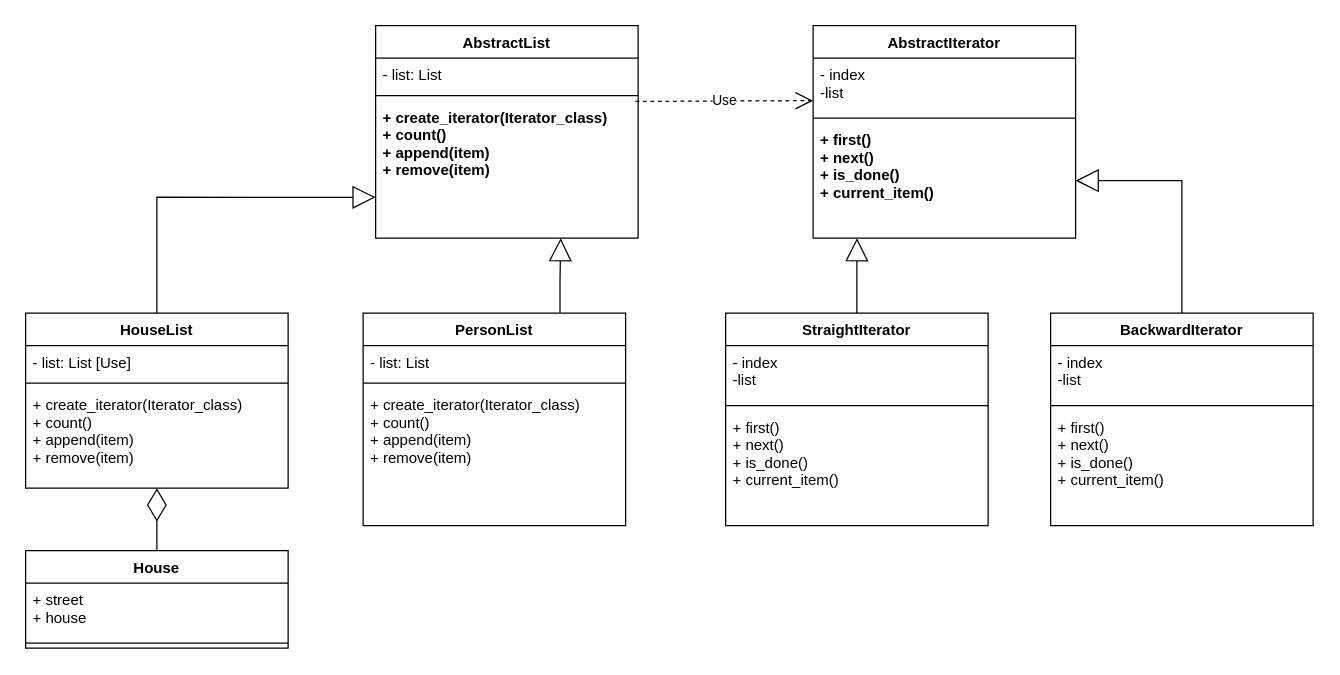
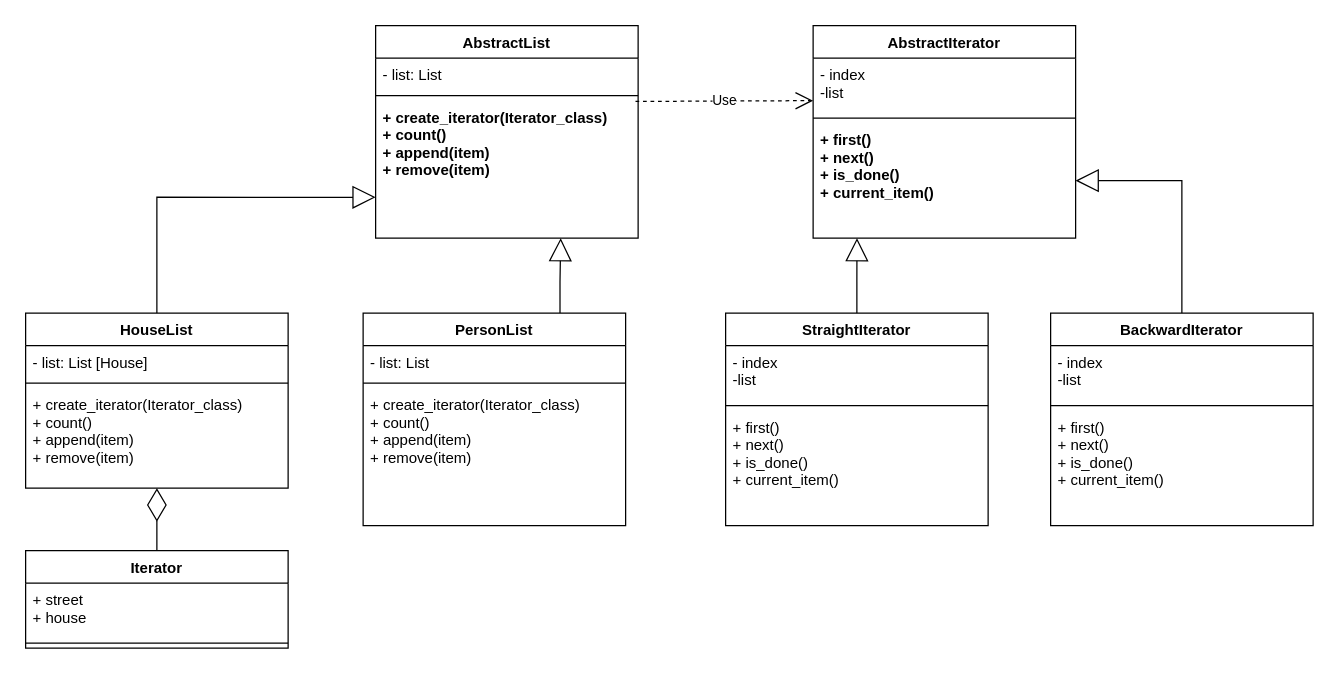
node "- list: List [Use]": label "- list: List [Use]" -> "- list: List [House]"
node "House": label "House" -> "Iterator"
